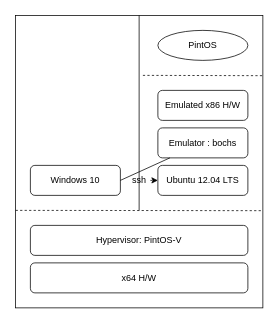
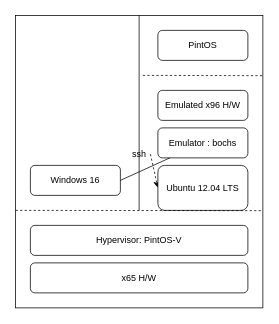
node "PintOS": shape ellipse -> rounded rectangle
node "Emulated x86 H/W": label "Emulated x86 H/W" -> "Emulated x96 H/W"
node "Windows 10": label "Windows 10" -> "Windows 16"
node "ssh": moved (139, 180) -> (139, 154)
node "Ubuntu 12.04 LTS": size 90x30 -> 90x45
node "x64 H/W": label "x64 H/W" -> "x65 H/W"
